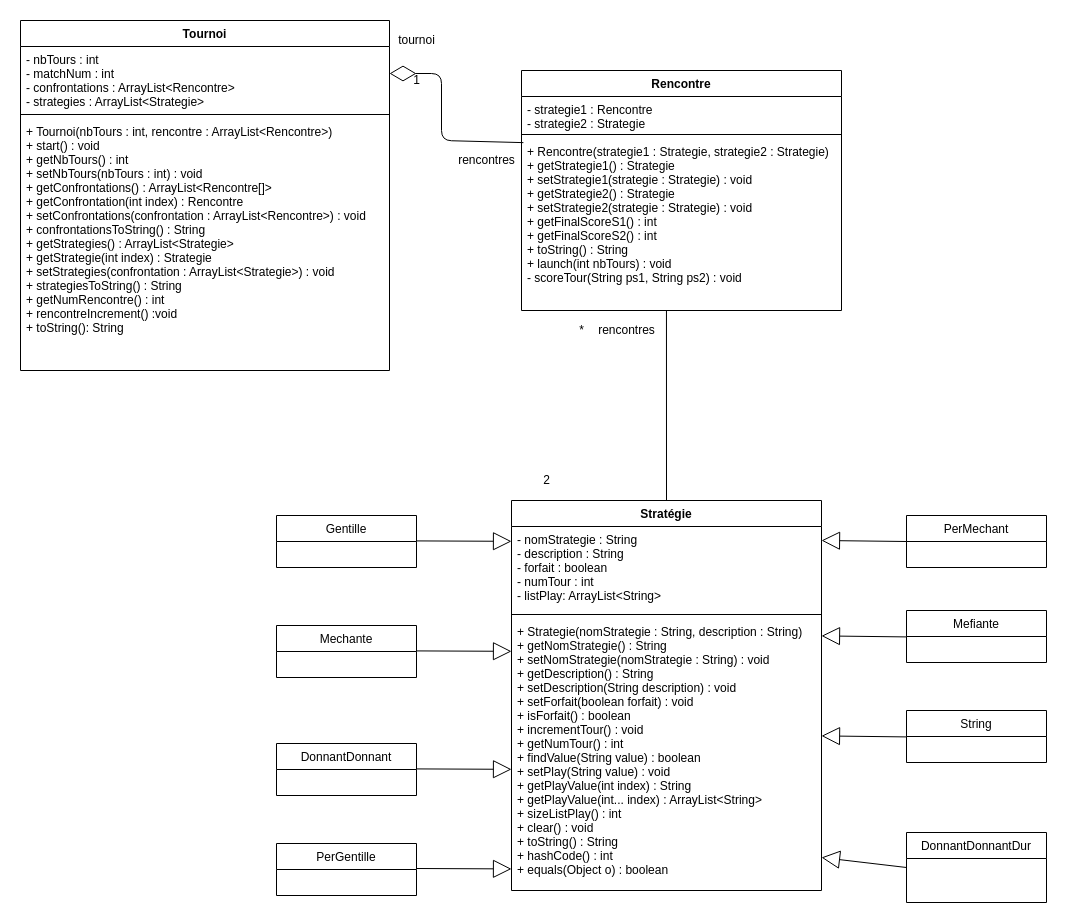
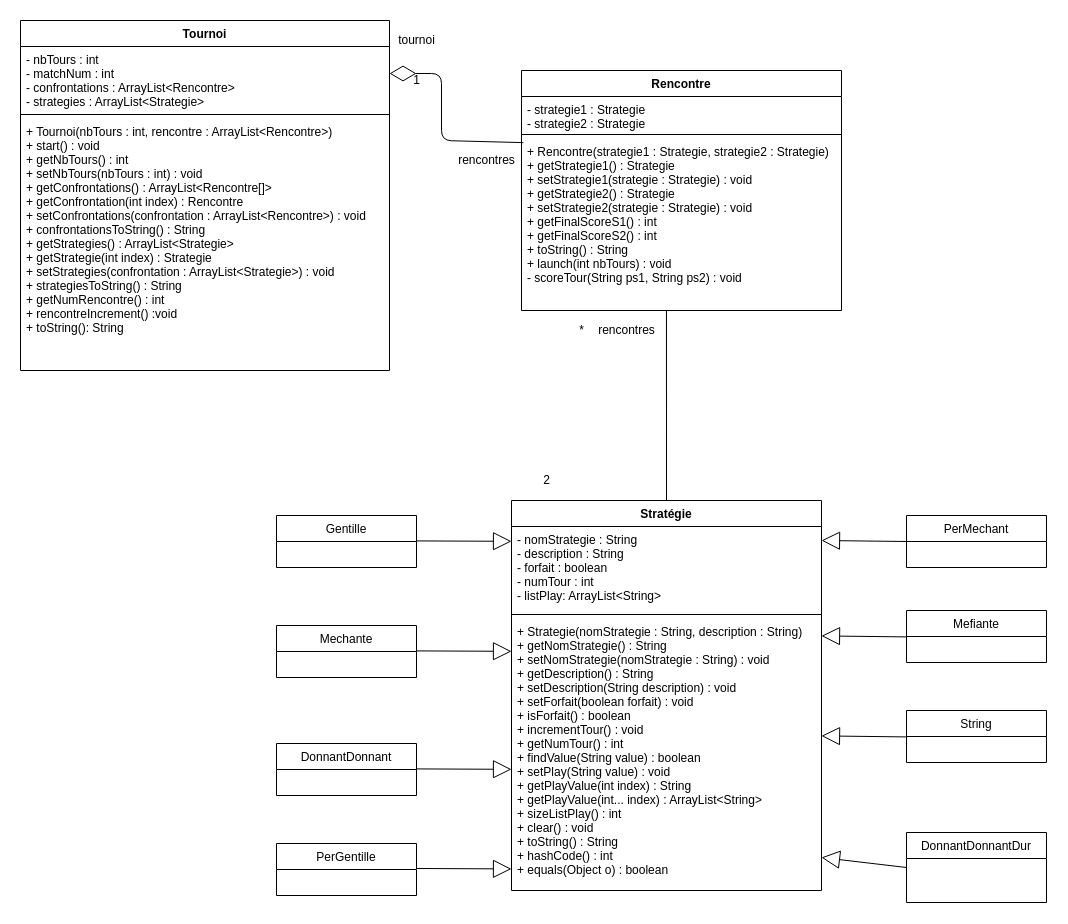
node "- strategie1 : Rencontre - strategie2 : Strategie": label "- strategie1 : Rencontre - strategie2 : Strategie" -> "- strategie1 : Strategie - strategie2 : Strategie"
